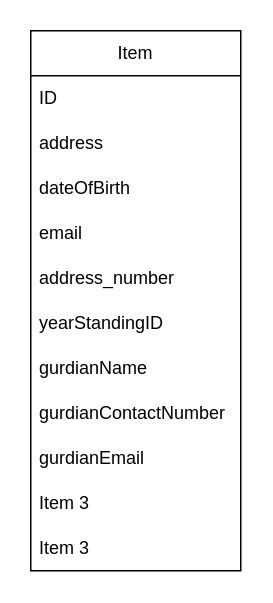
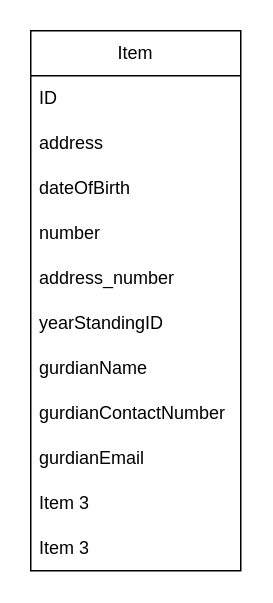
node "email": label "email" -> "number"
